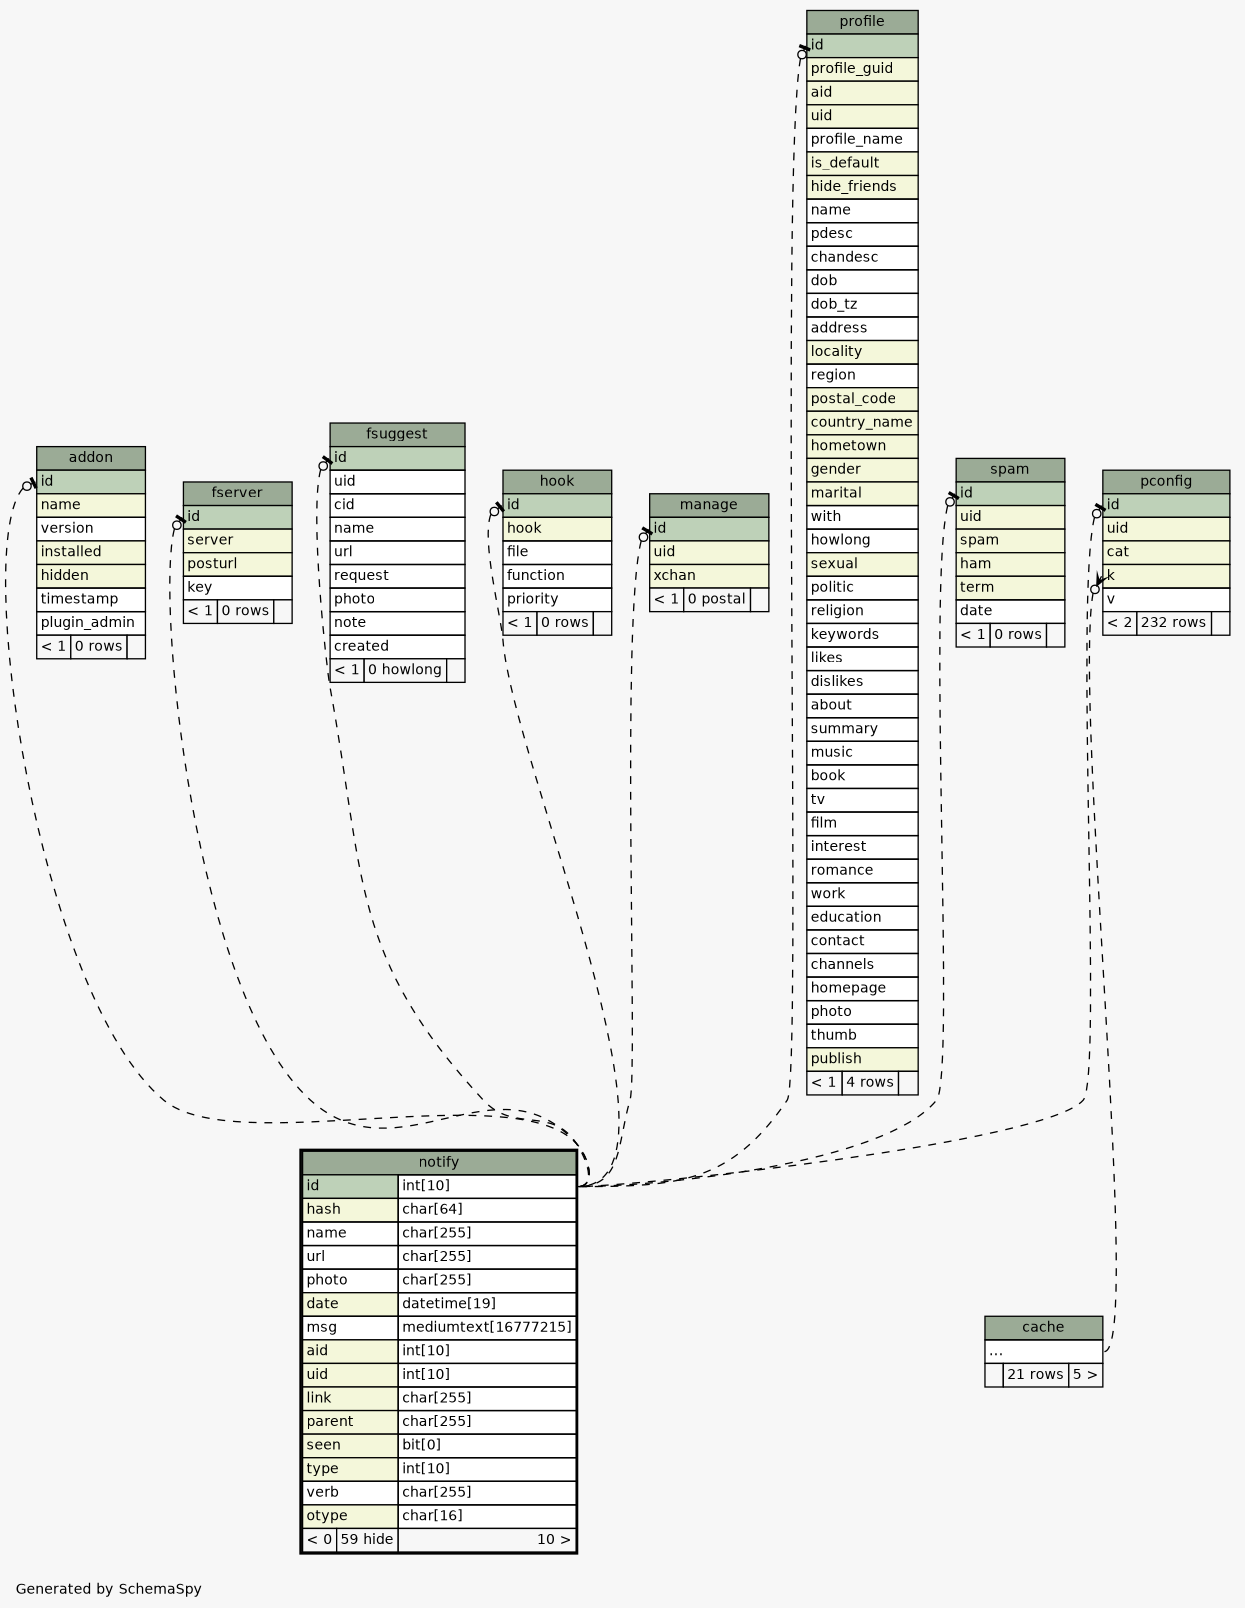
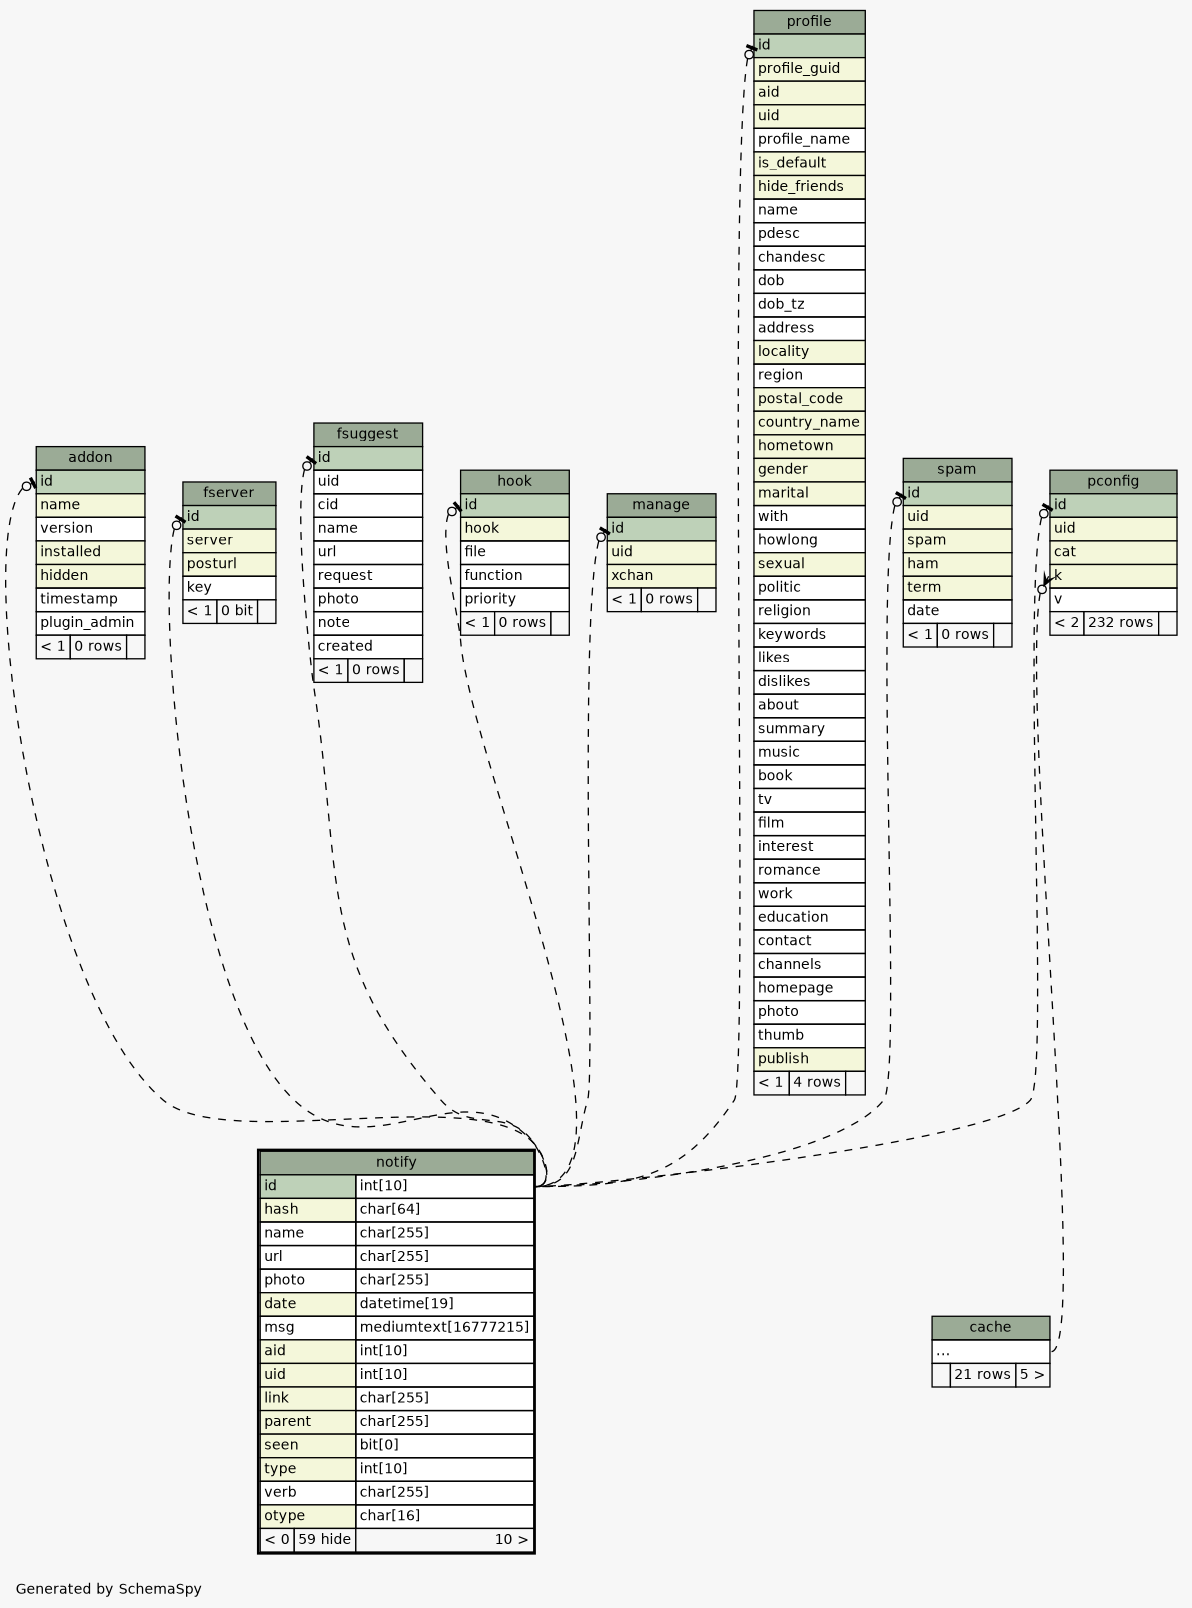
node "manage": text "0 postal" -> "0 rows"
node "fserver": text "0 rows" -> "0 bit"
node "fsuggest": text "0 howlong" -> "0 rows"
